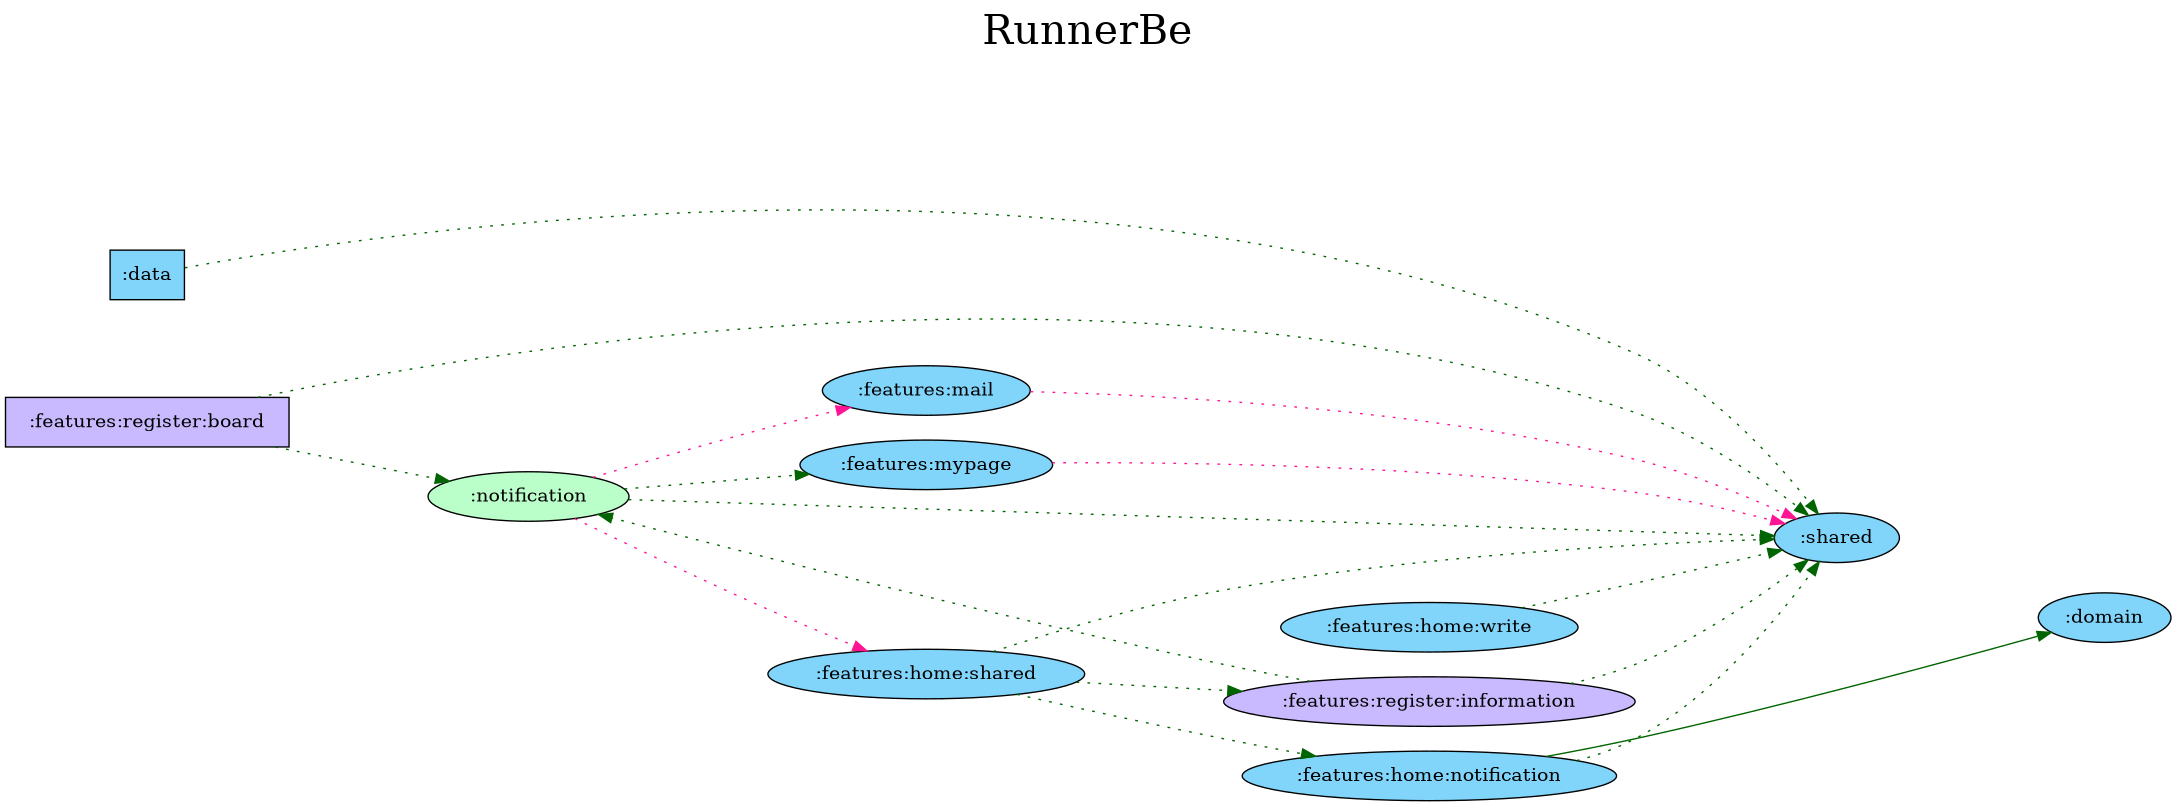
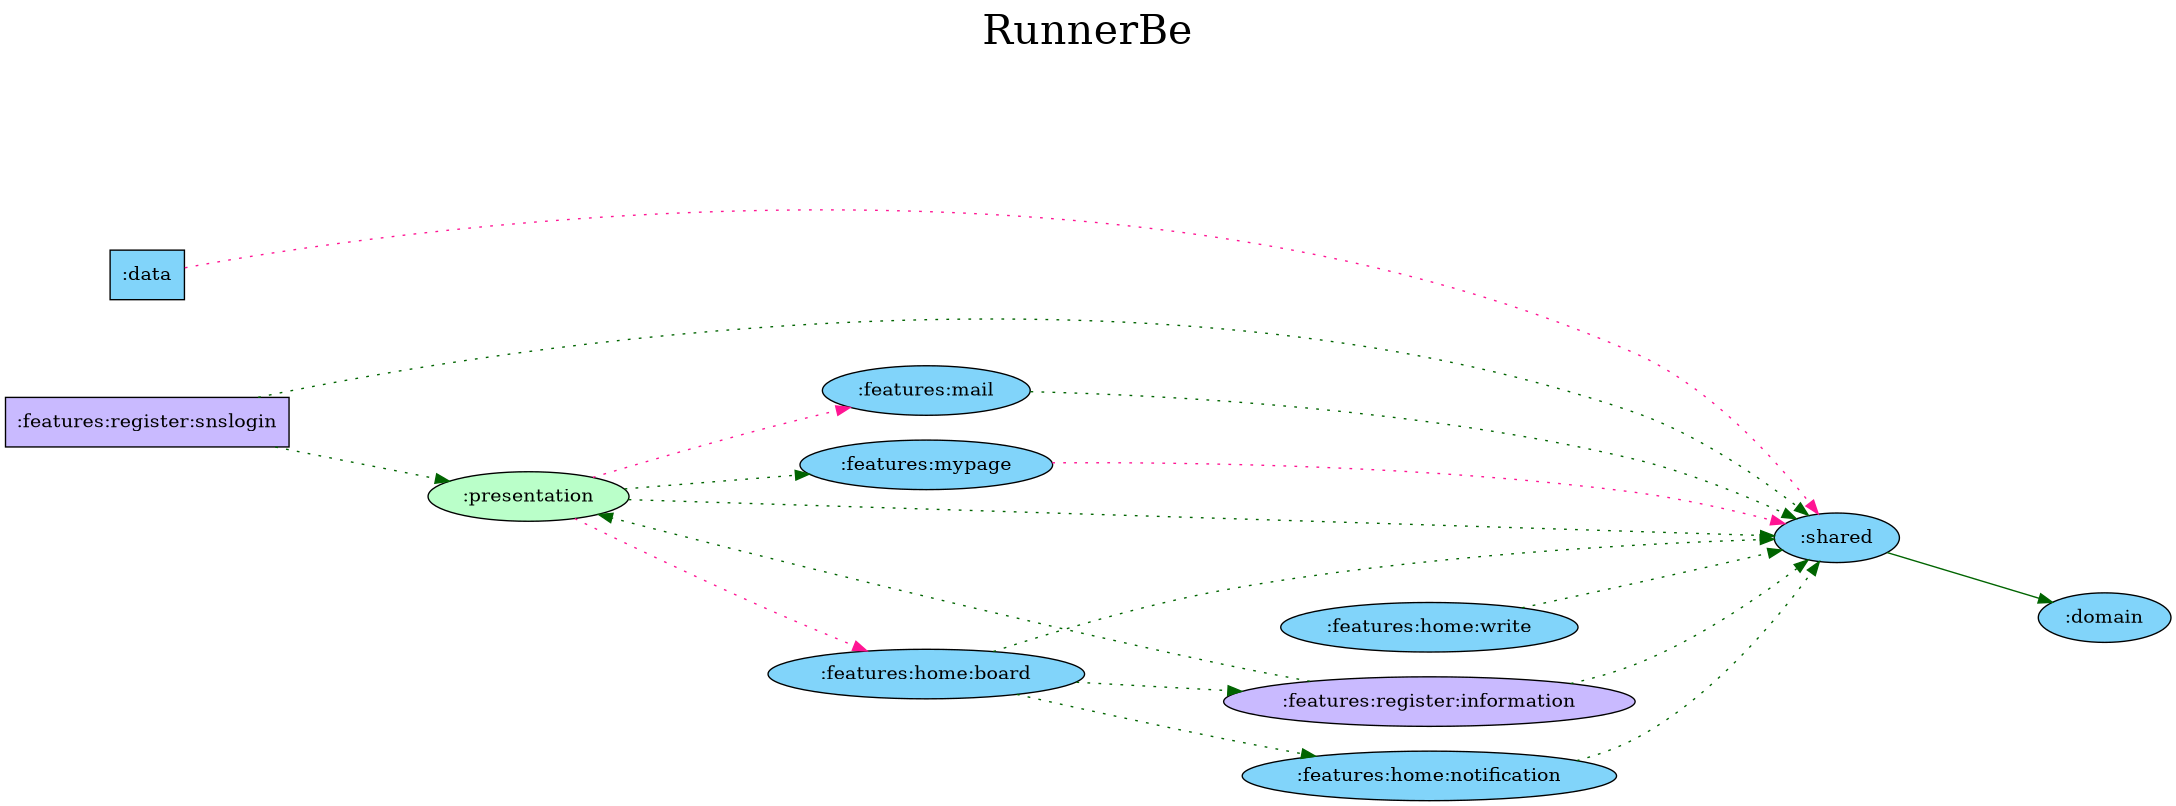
edge ":data" -> ":shared": color darkgreen -> deeppink
edge ":features:mail" -> ":shared": color deeppink -> darkgreen
node ":features:register:board": label ":features:register:board" -> ":features:register:snslogin"
node ":notification": label ":notification" -> ":presentation"
node ":features:home:shared": label ":features:home:shared" -> ":features:home:board"
edge ":features:home:notification" -> ":domain": now ":shared" -> ":domain"
